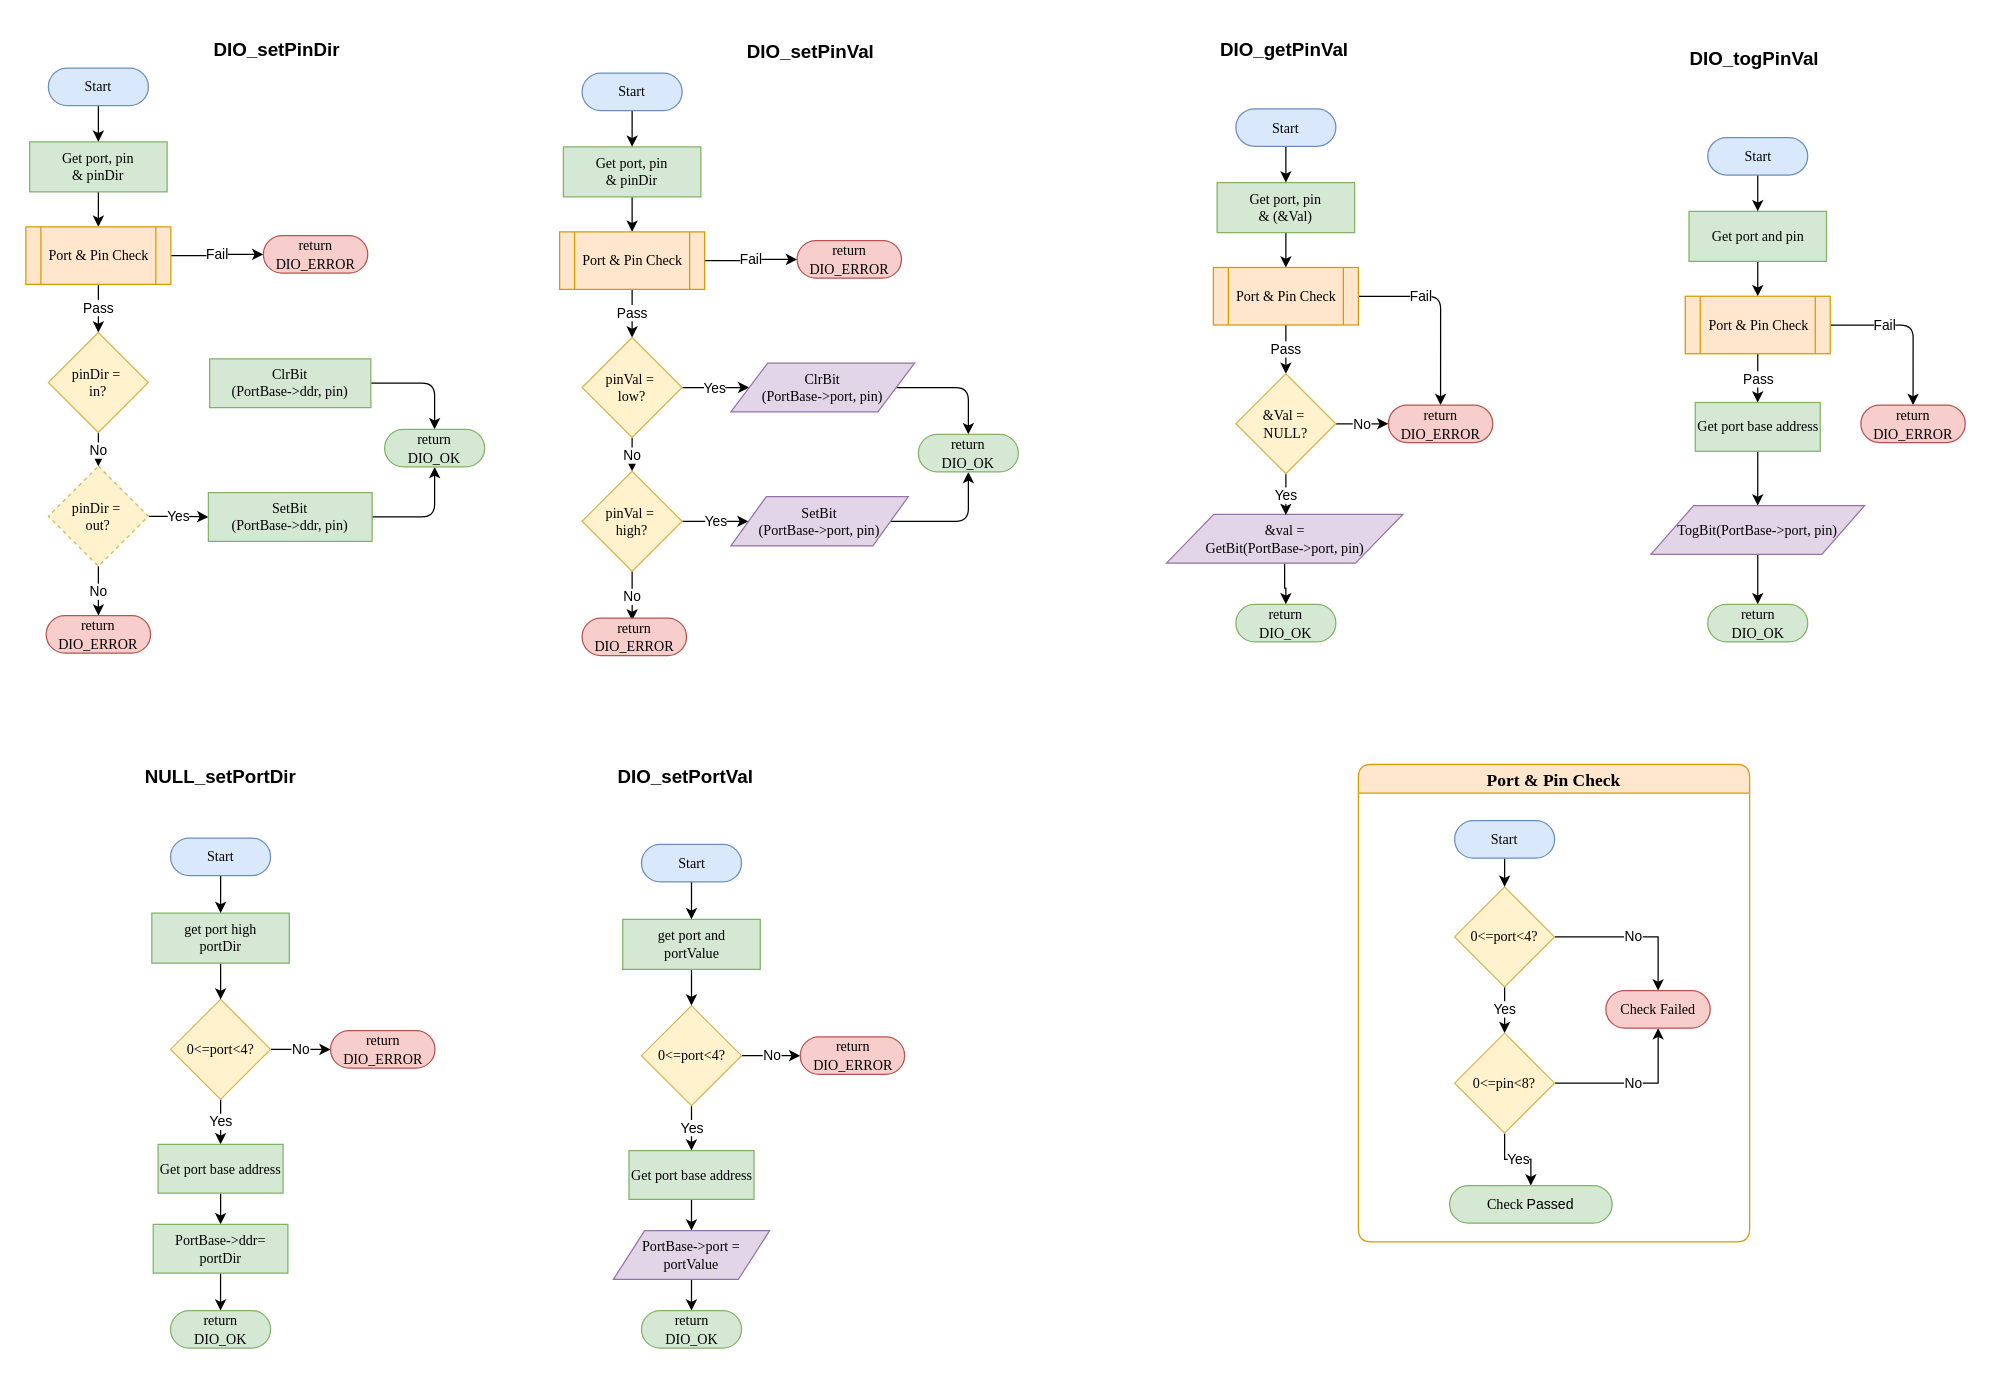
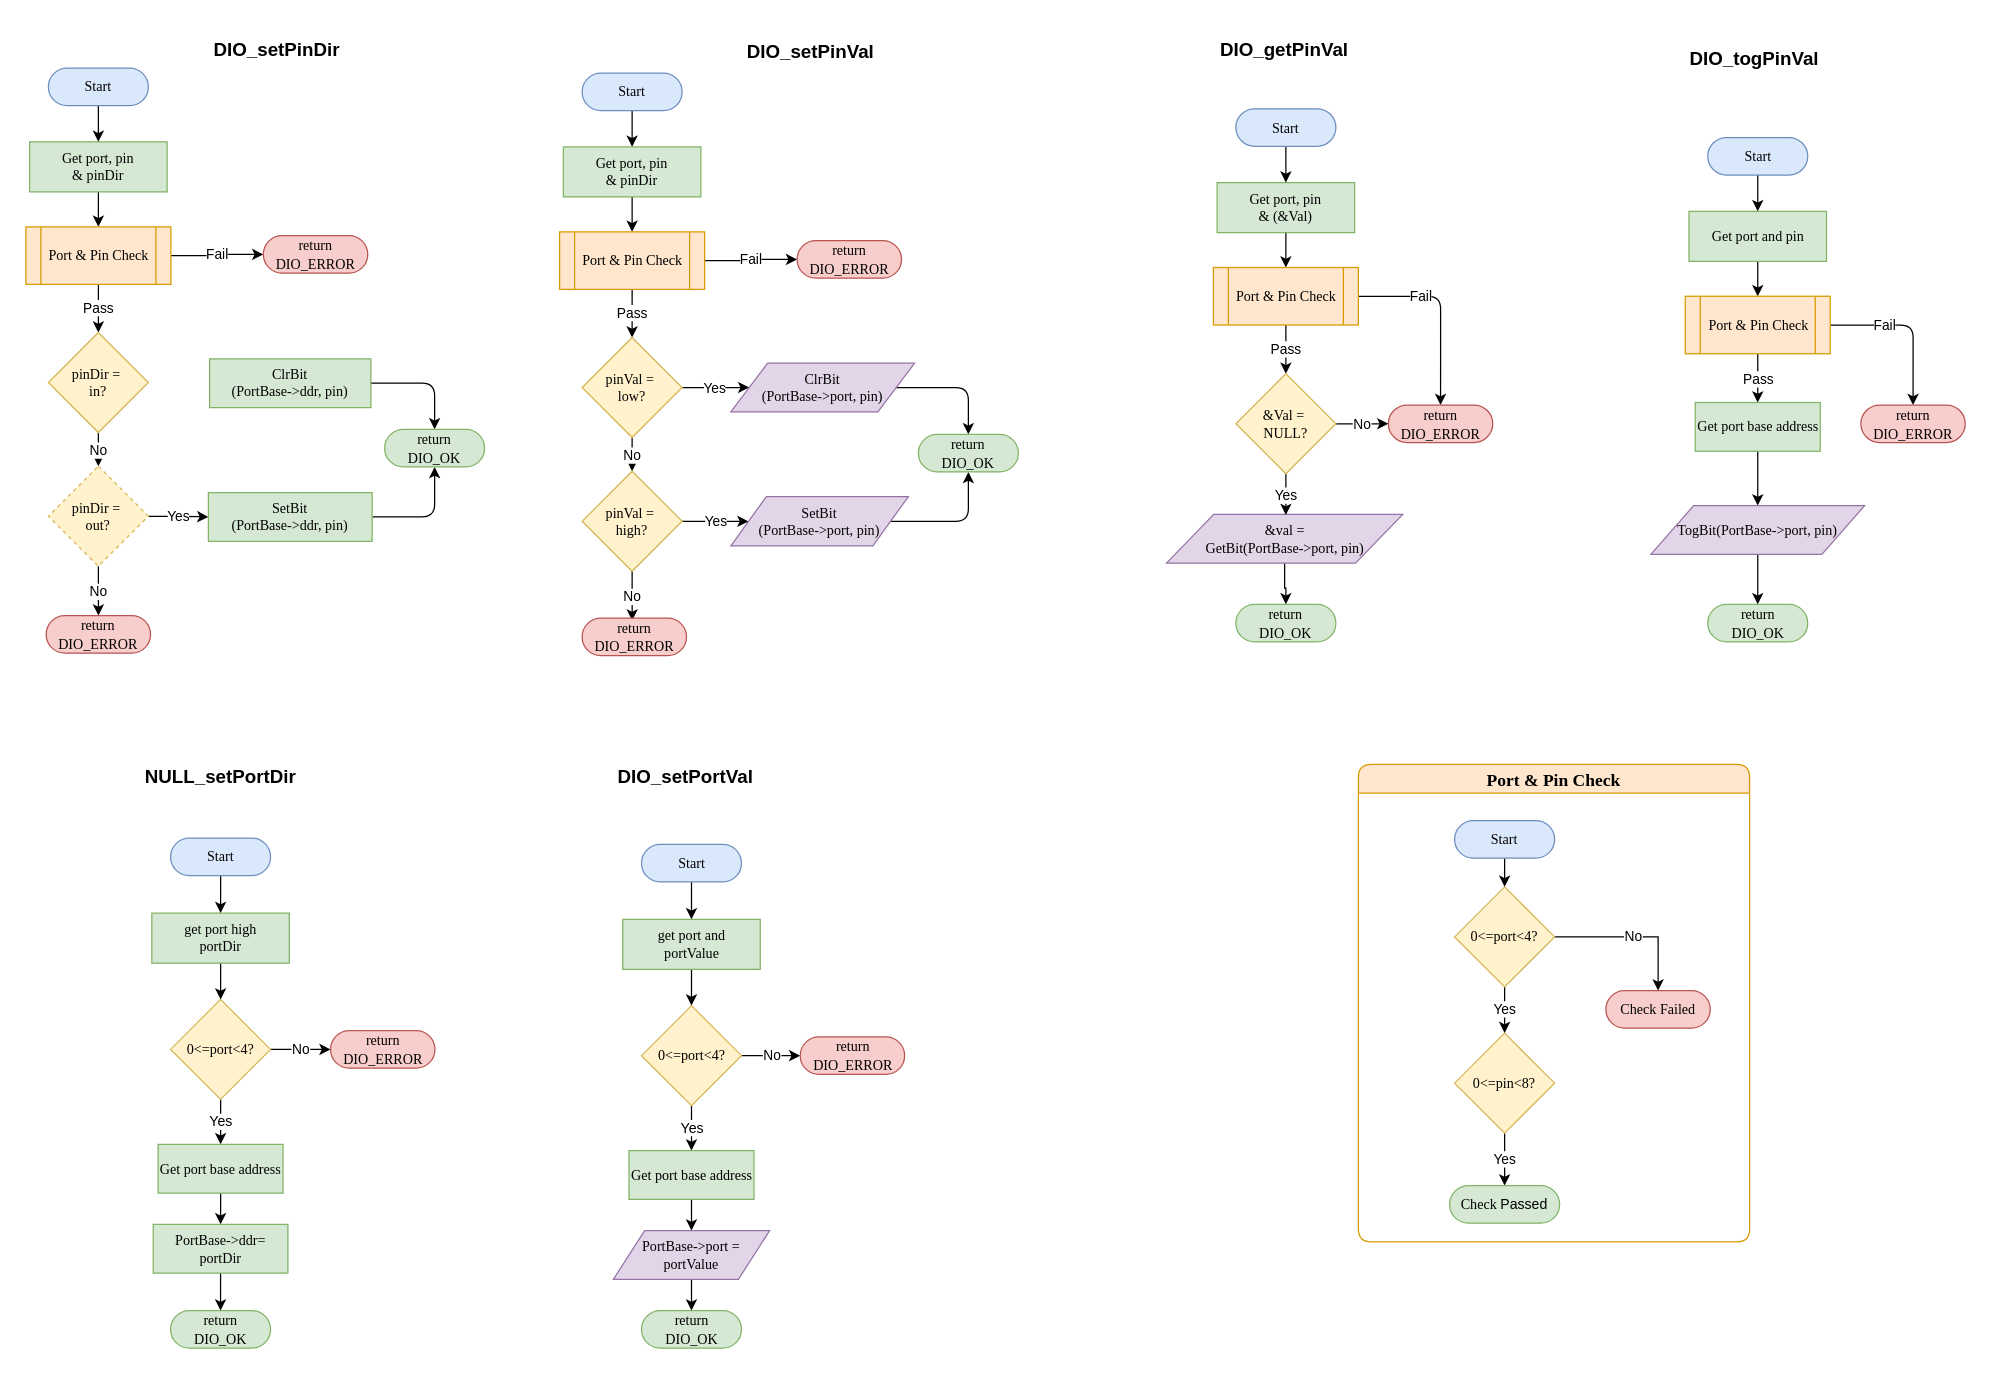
edge "0<=pin<8?" -> "Check Failed": removed, label "No"
node "Check Passed": size 163x38 -> 110x38
